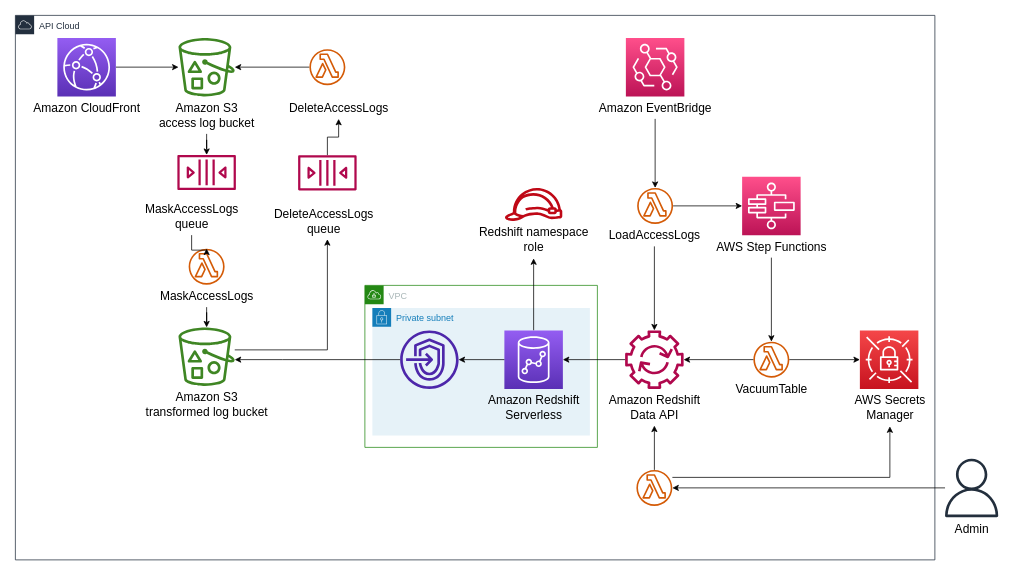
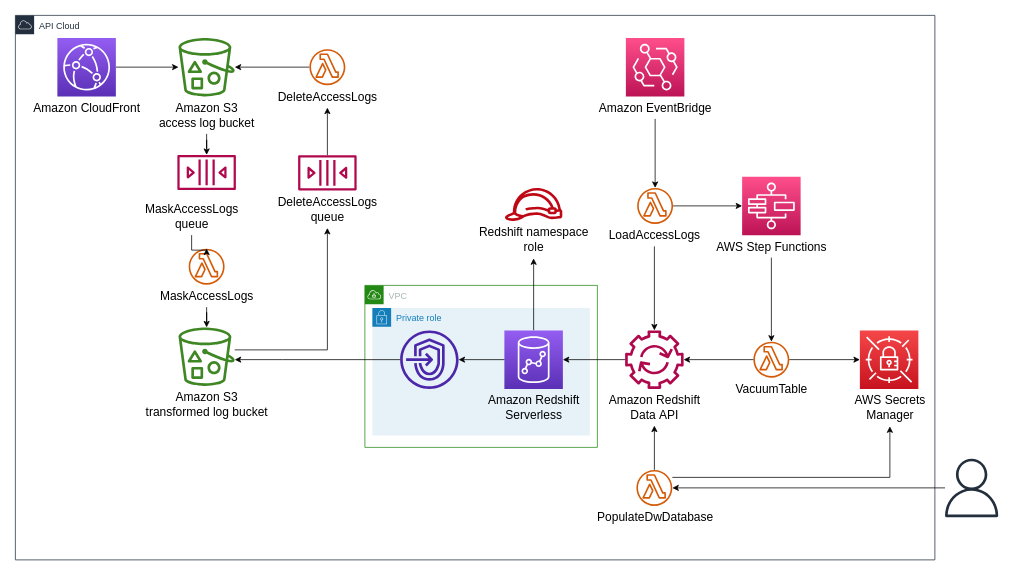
node "DeleteAccessLogs": moved (339, 108) -> (327, 96)
node "DeleteAccessLogs queue": moved (324, 221) -> (327, 209)
node "Private subnet": label "Private subnet" -> "Private role"
node "PopulateDwDatabase": added
node "Admin": removed
